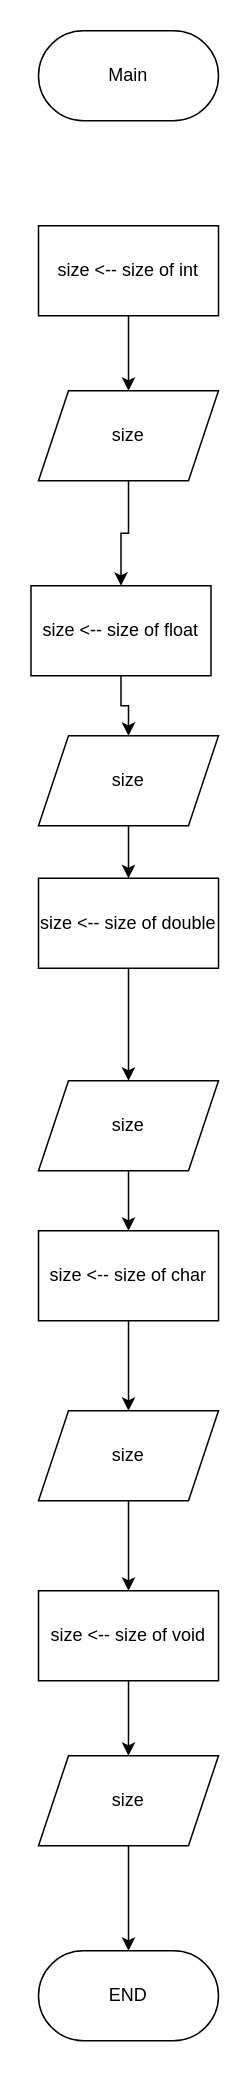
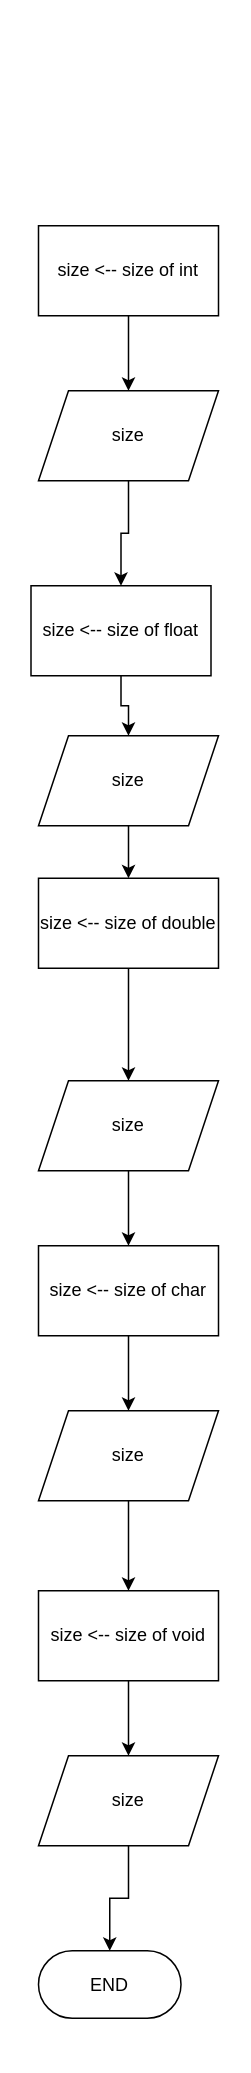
node "Main": removed
node "size <-- size of char": moved (128, 1276) -> (128, 1291)
node "END": size 180x90 -> 143x68
